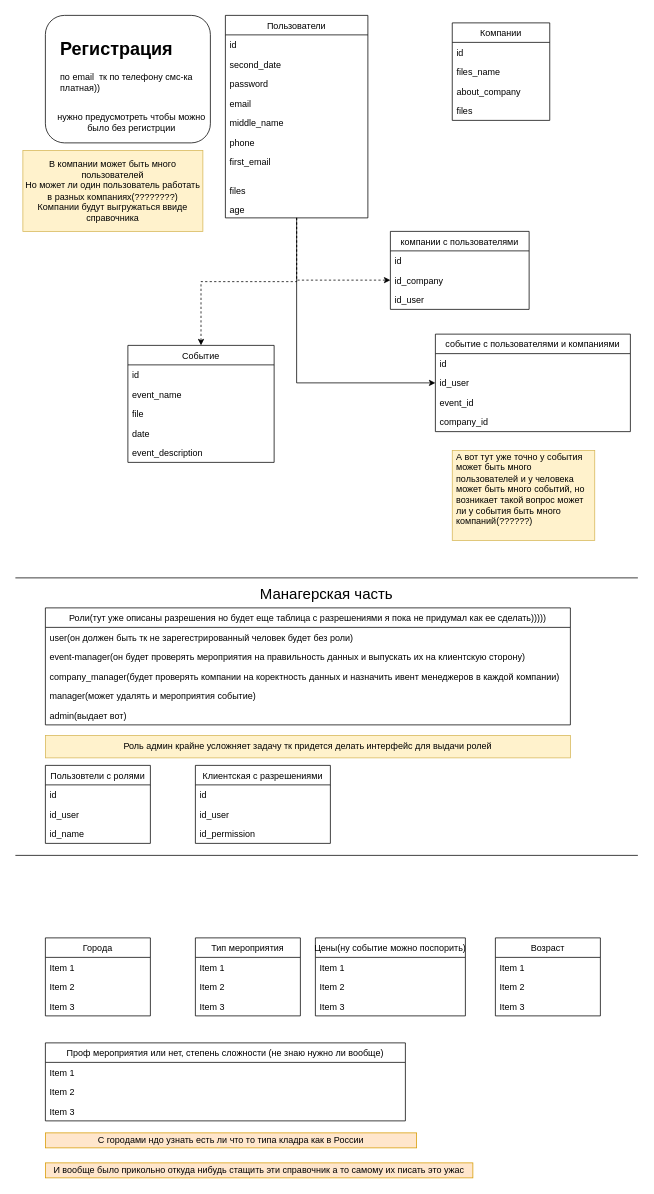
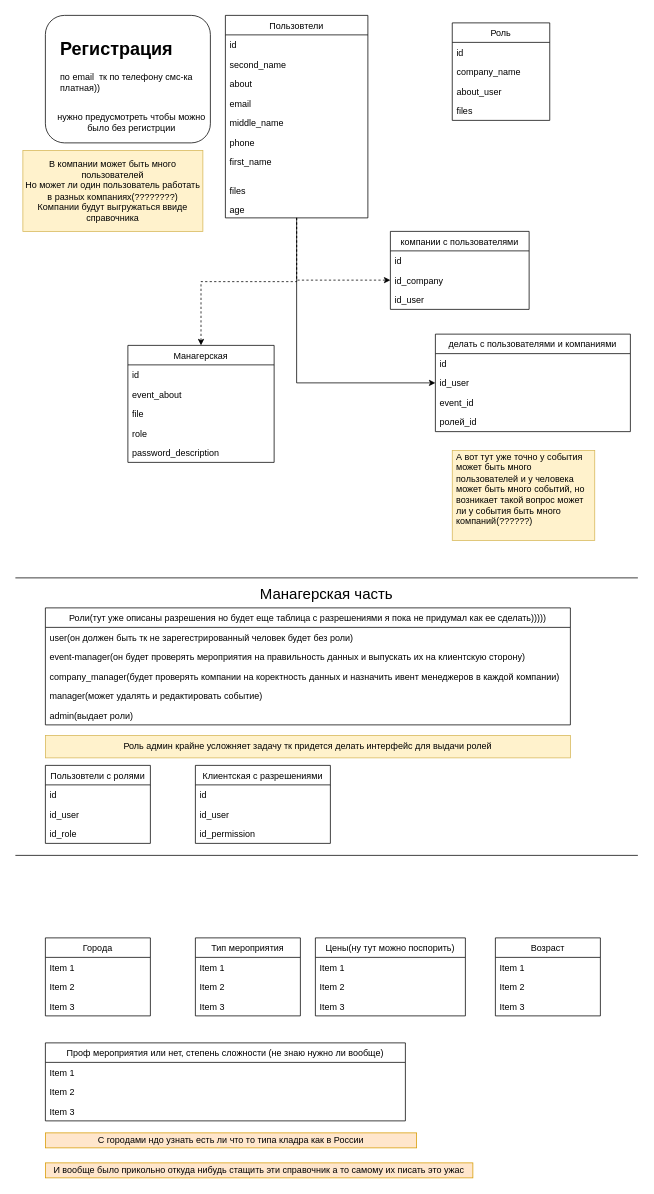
node "Пользователи": label "Пользователи" -> "Пользовтели"
node "Компании": label "Компании" -> "Роль"
node "second_date": label "second_date" -> "second_name"
node "files_name": label "files_name" -> "company_name"
node "password": label "password" -> "about"
node "about_company": label "about_company" -> "about_user"
node "first_email": label "first_email" -> "first_name"
node "событие с пользователями и компаниями": label "событие с пользователями и компаниями" -> "делать с пользователями и компаниями"
node "Событие": label "Событие" -> "Манагерская"
node "event_name": label "event_name" -> "event_about"
node "compаny_id": label "compаny_id" -> "ролей_id"
node "date": label "date" -> "role"
node "event_description": label "event_description" -> "password_description"
node "manager(может удалять и мероприятия событие)": label "manager(может удалять и мероприятия событие)" -> "manager(может удалять и редактировать событие)"
node "admin(выдает вот)": label "admin(выдает вот)" -> "admin(выдает роли)"
node "id_name": label "id_name" -> "id_role"
node "Цены(ну событие можно поспорить)": label "Цены(ну событие можно поспорить)" -> "Цены(ну тут можно поспорить)"
